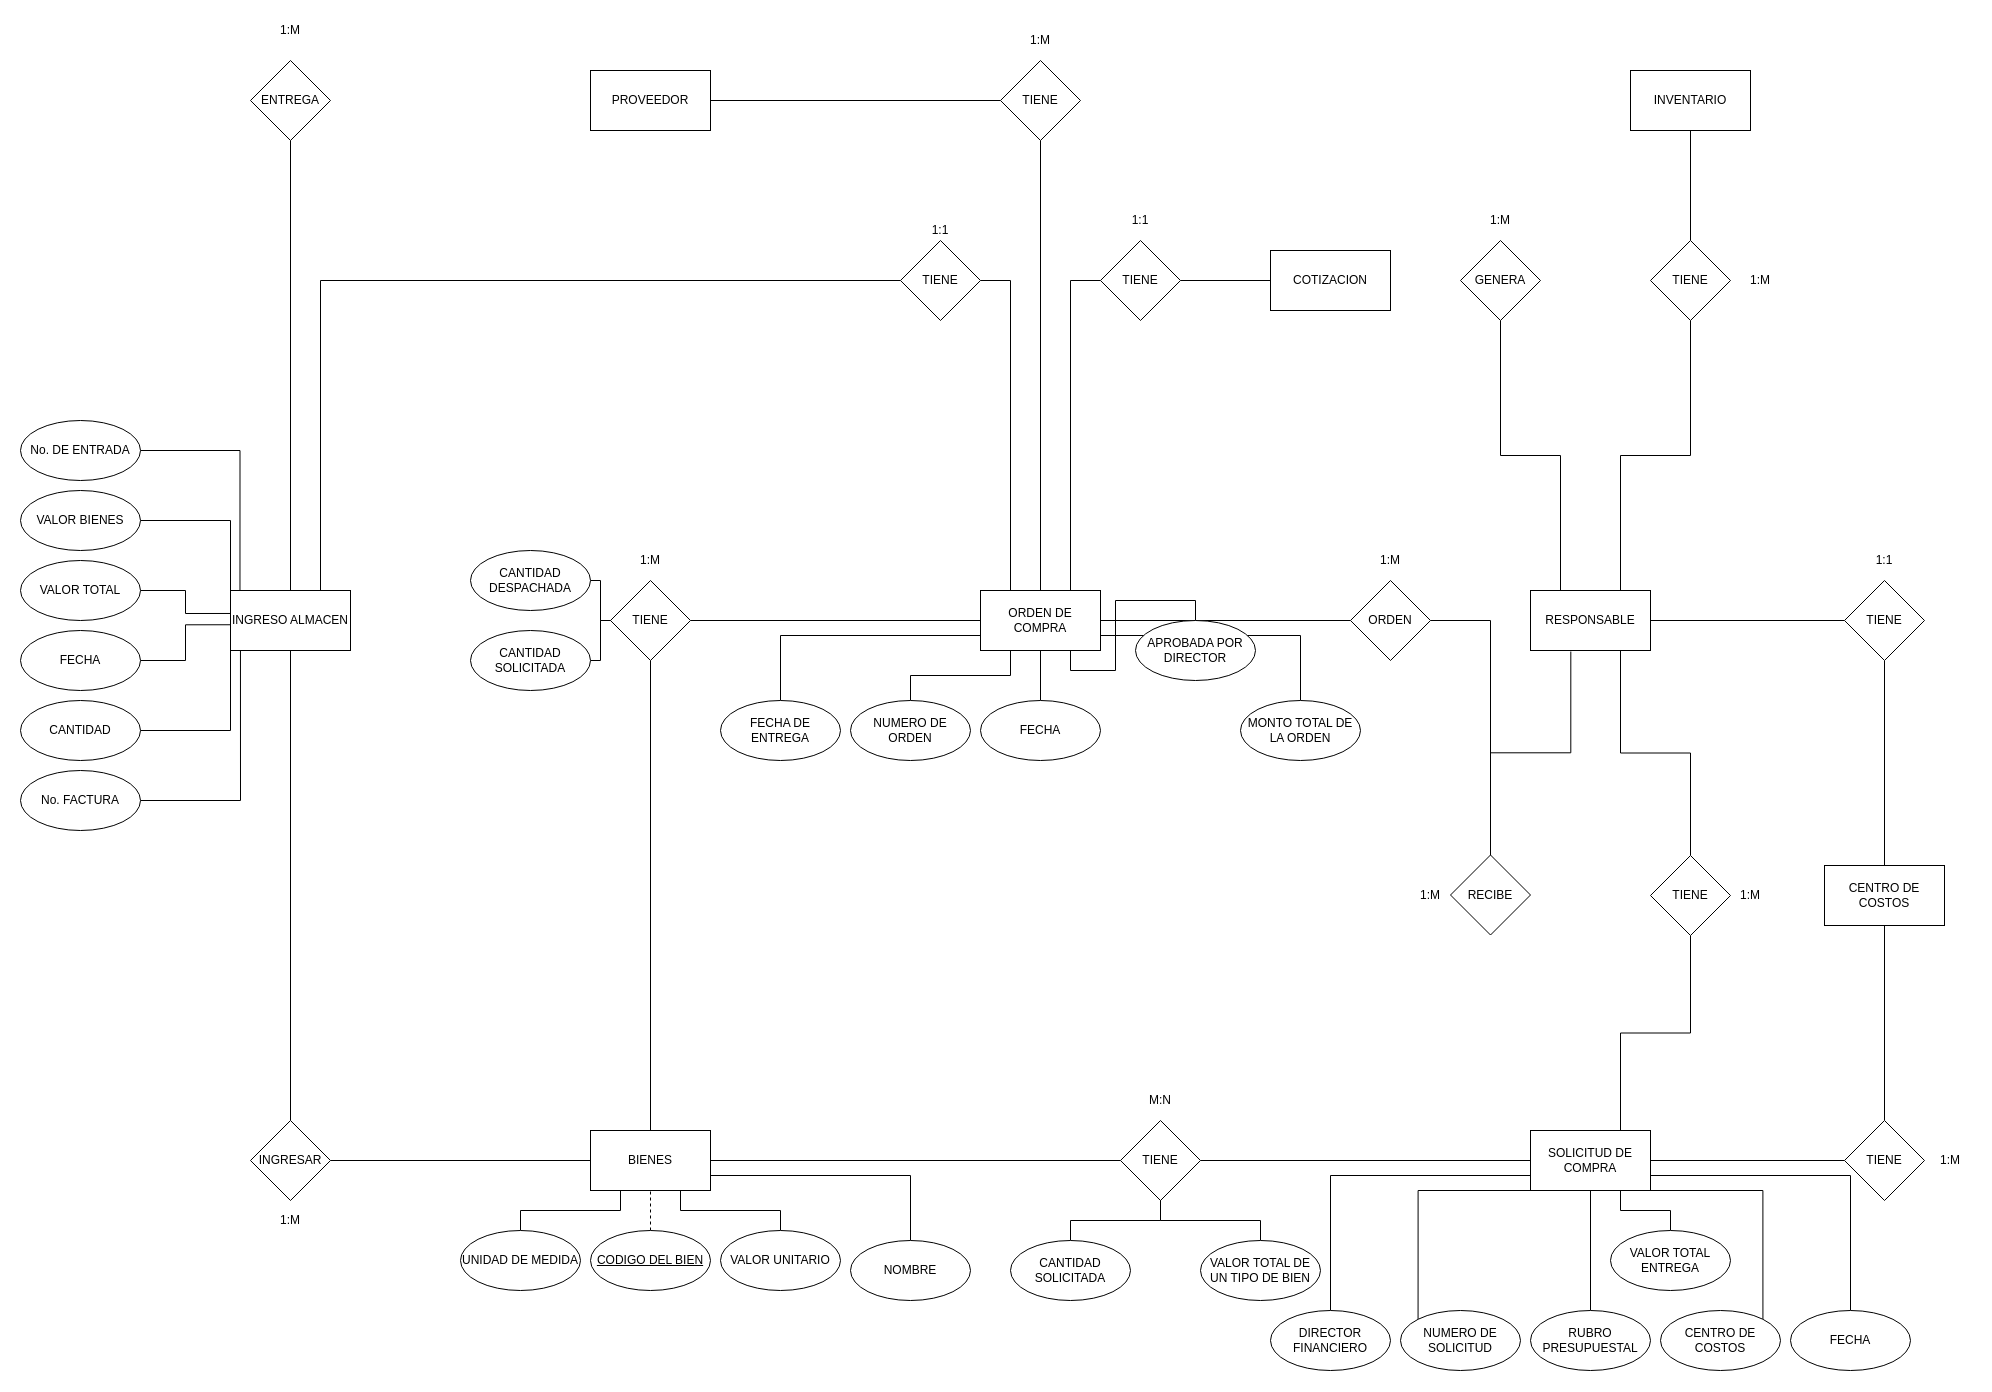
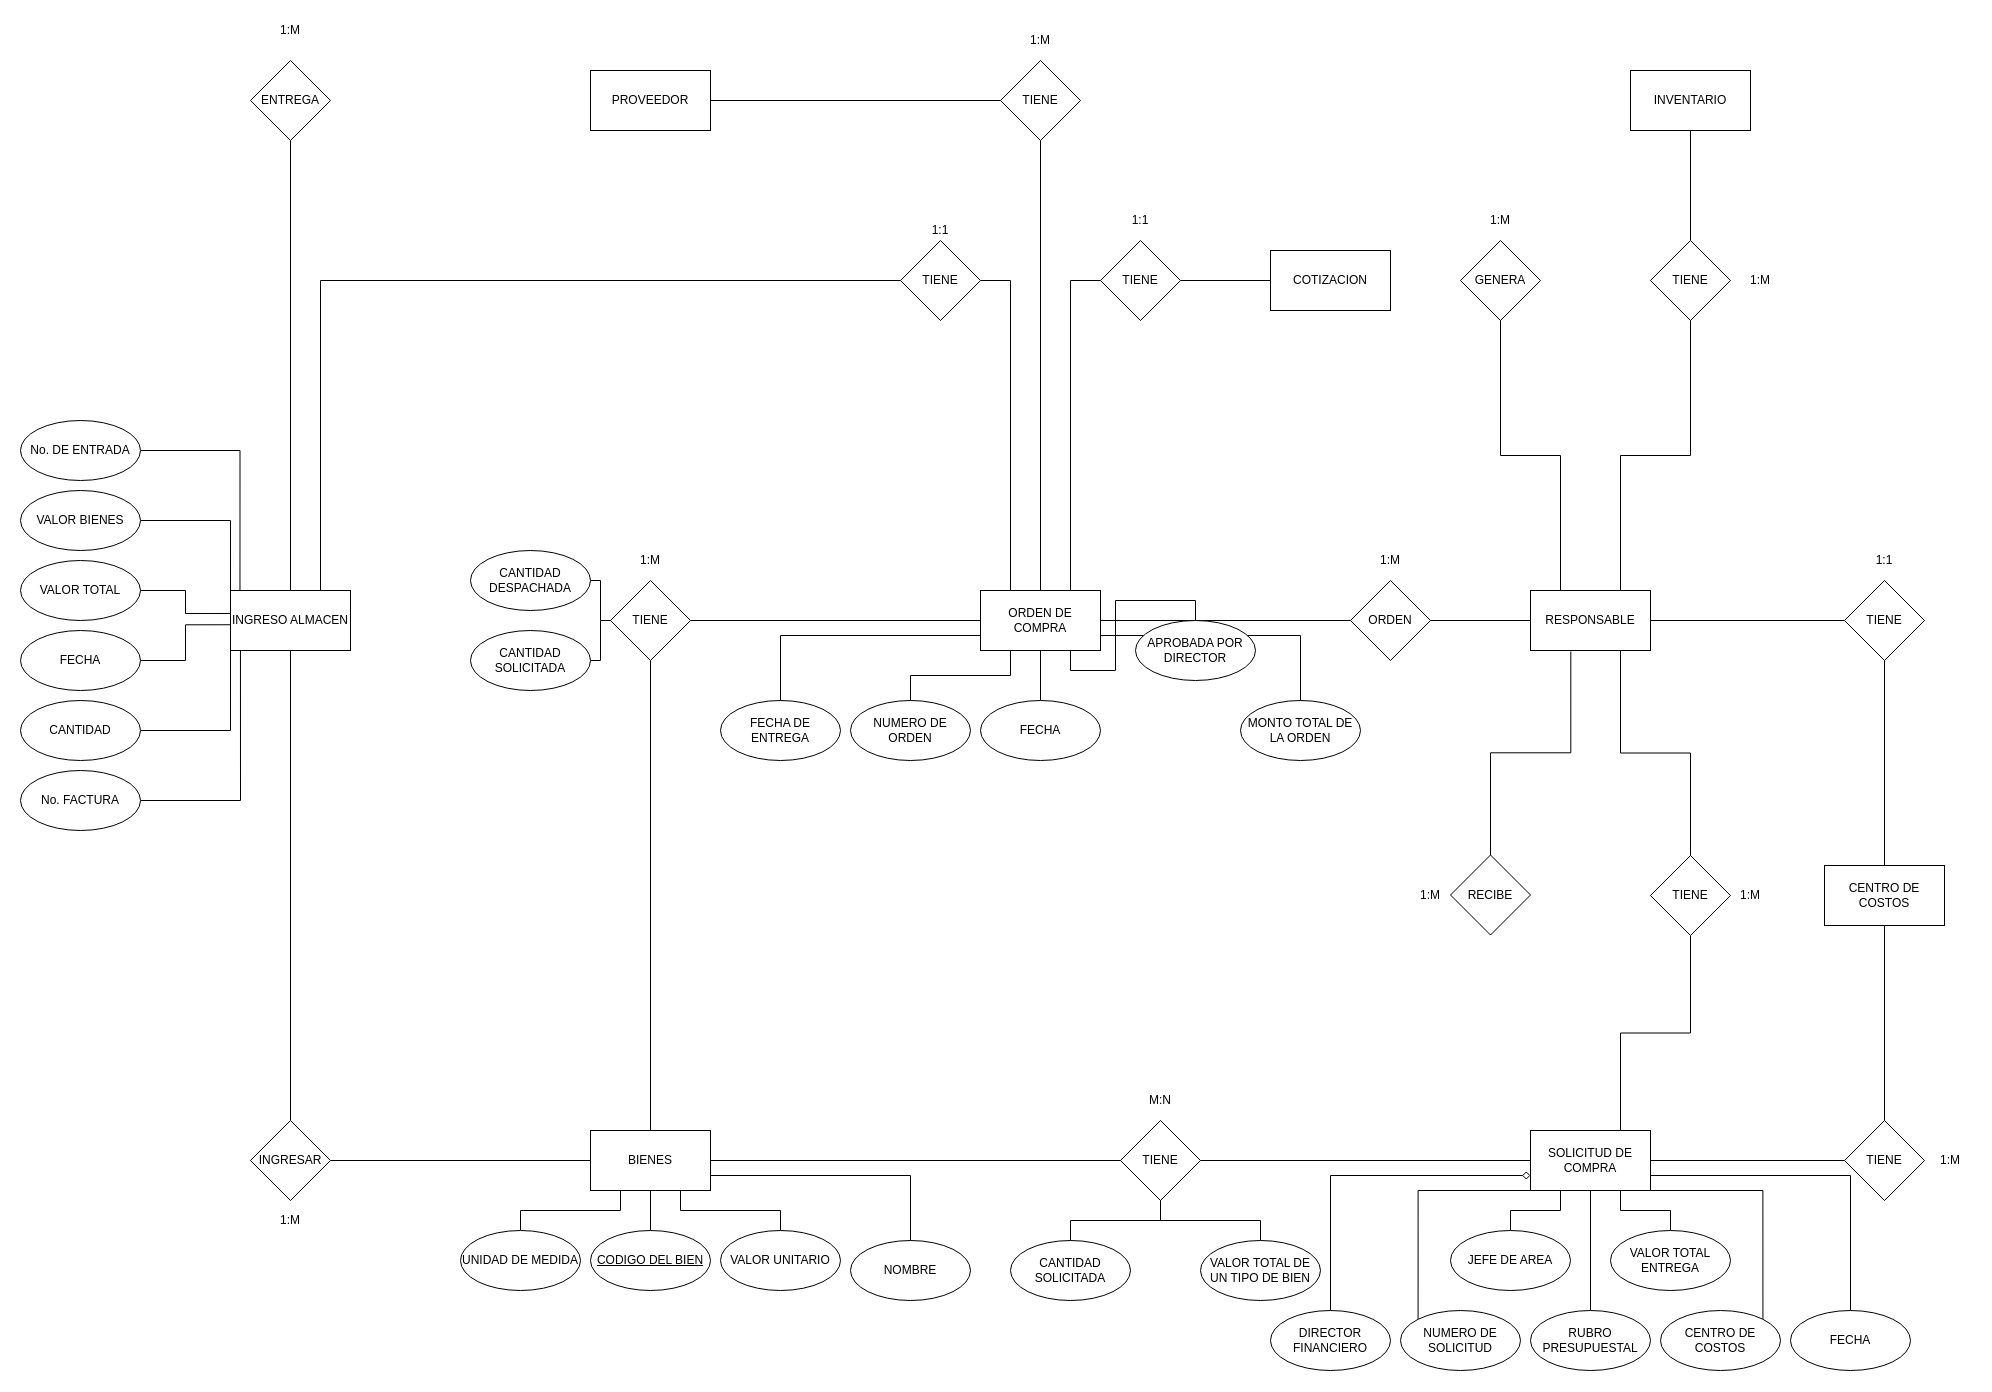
edge "ORDEN" -- "RECIBE": now "ORDEN" -- "RESPONSABLE"
edge "SOLICITUD DE COMPRA" -- "DIRECTOR FINANCIERO": arrowhead none -> diamond
edge "BIENES" -- "CODIGO DEL BIEN": style dashed -> solid
edge "SOLICITUD DE COMPRA" -- "JEFE DE AREA": added
node "JEFE DE AREA": added
